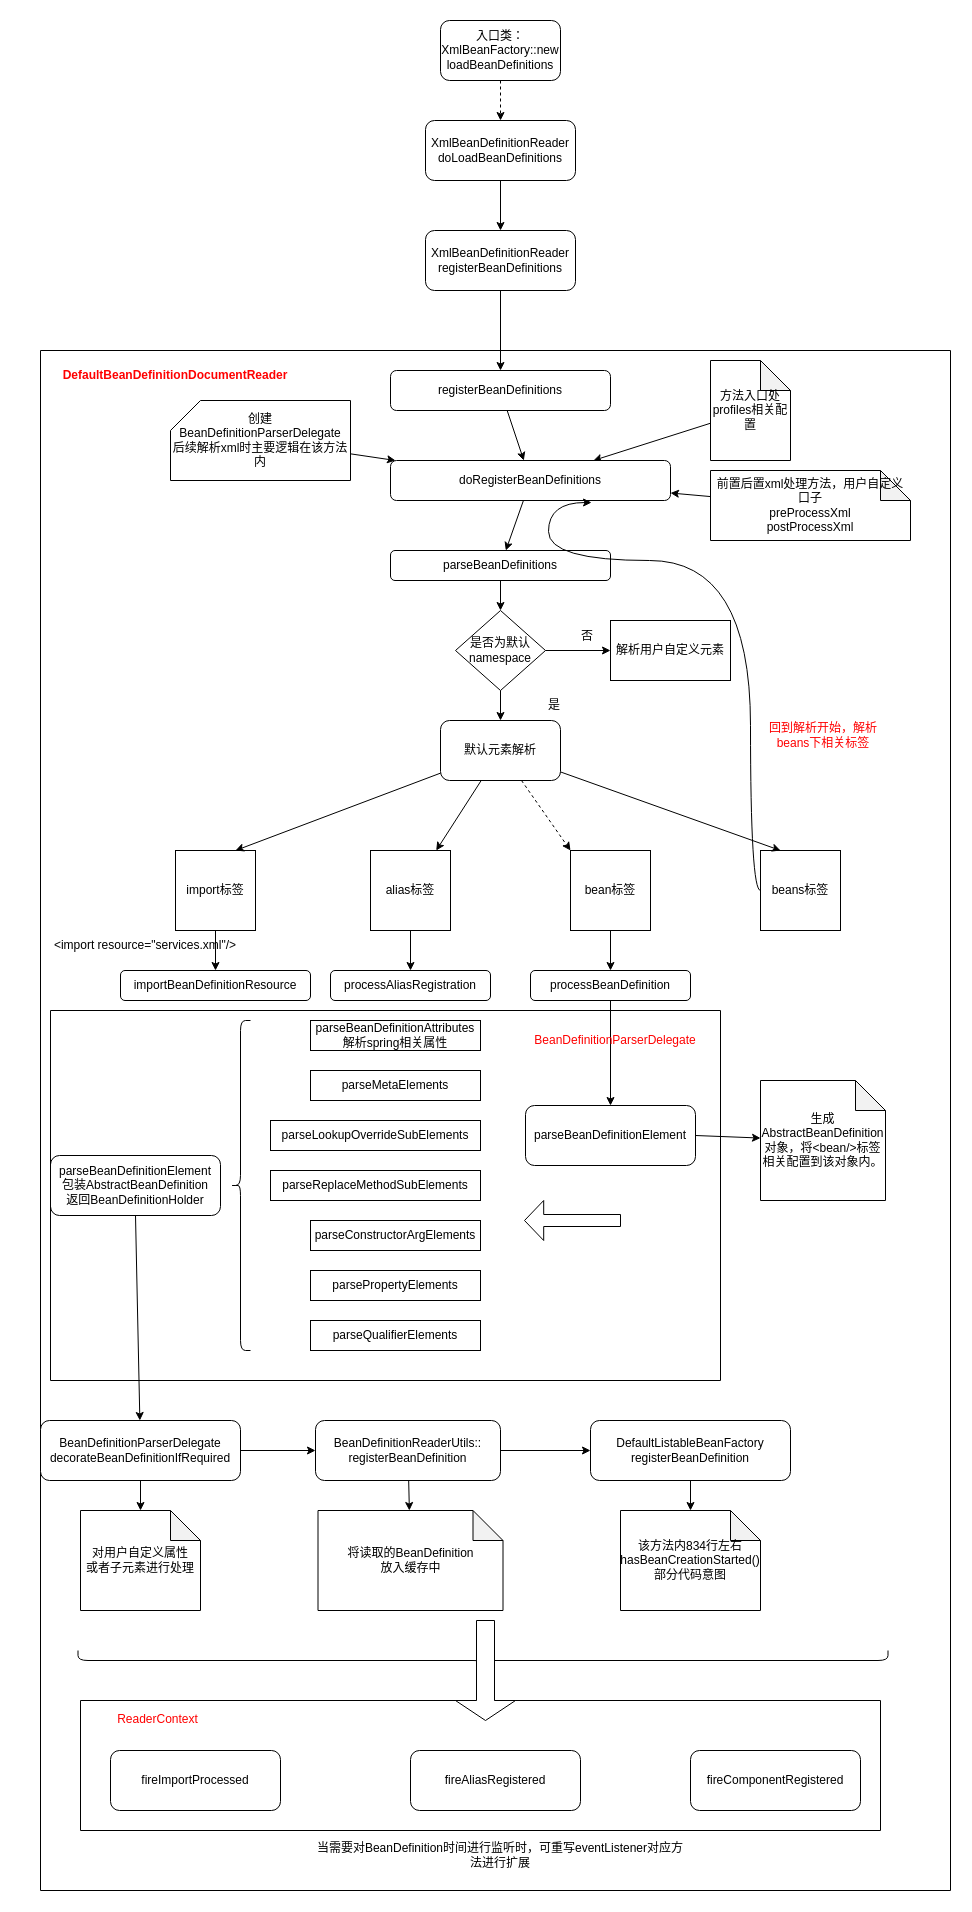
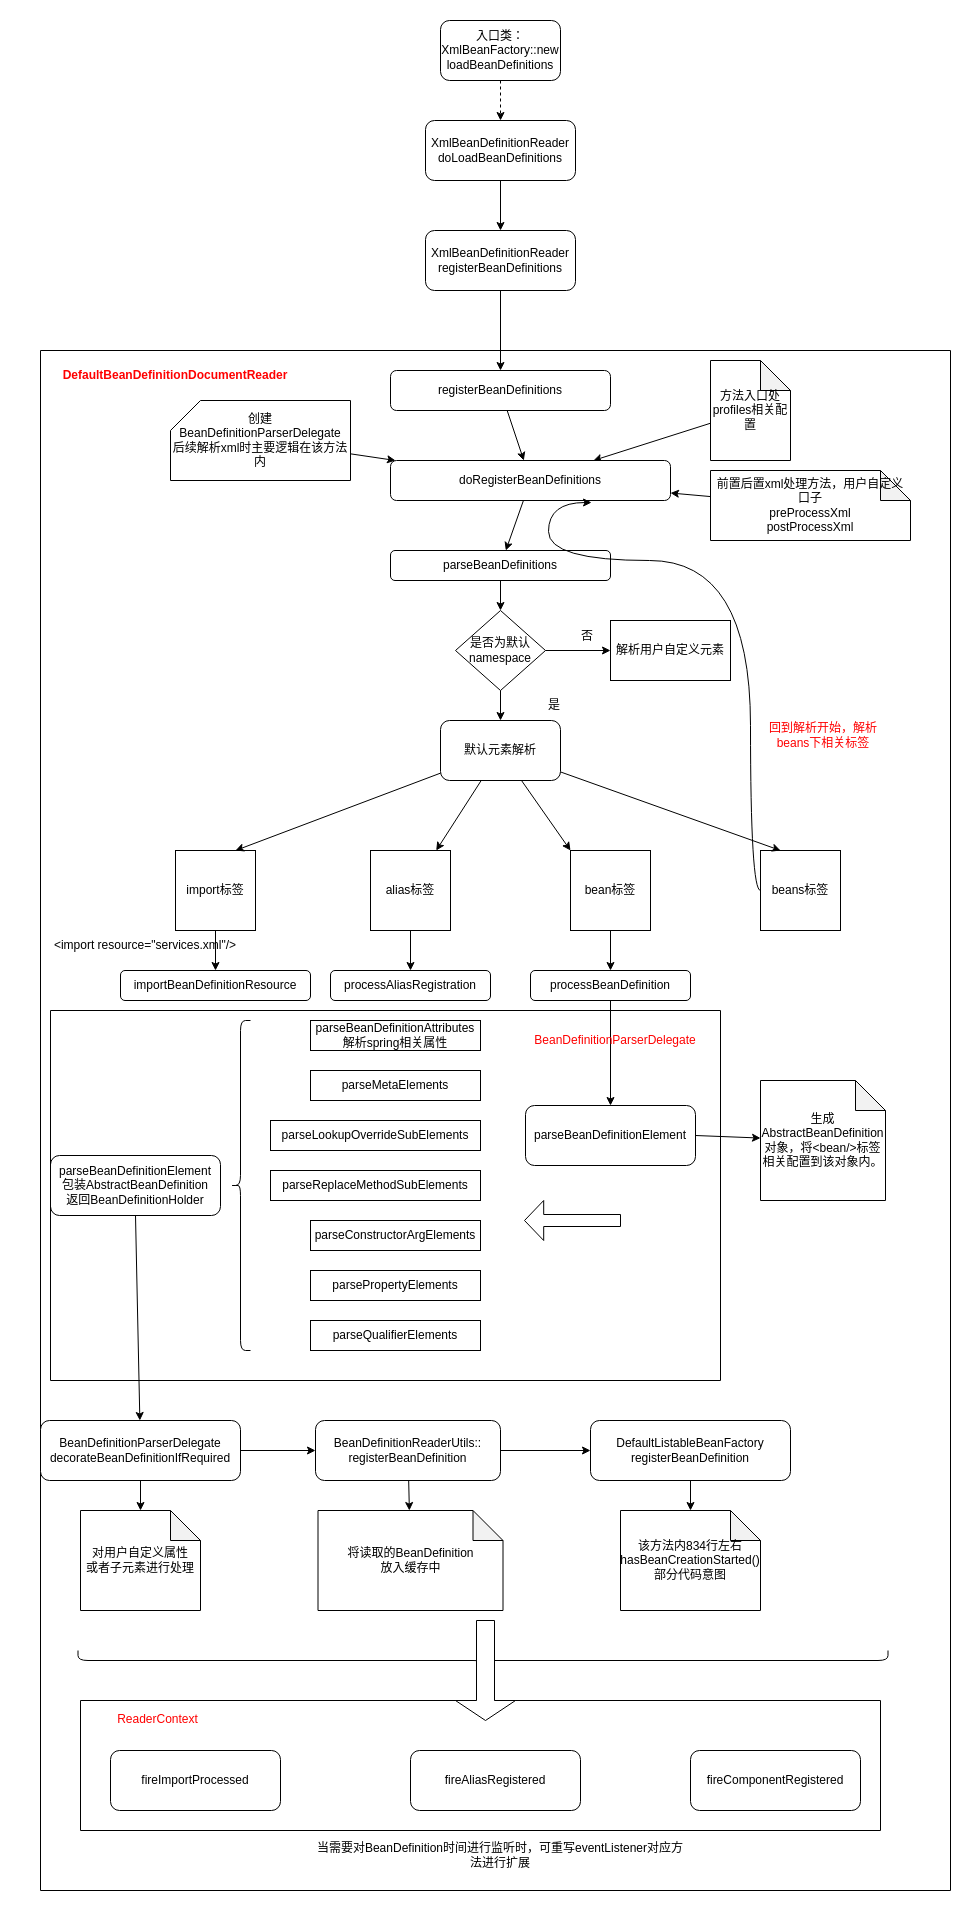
edge "默认元素解析" -> "bean标签": style dashed -> solid
